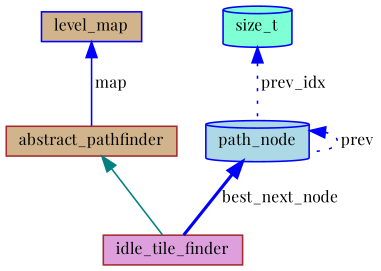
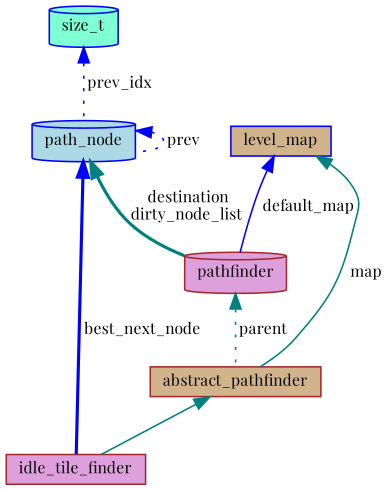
edge "abstract_pathfinder" -> "level_map": color blue -> teal
node "pathfinder": added
